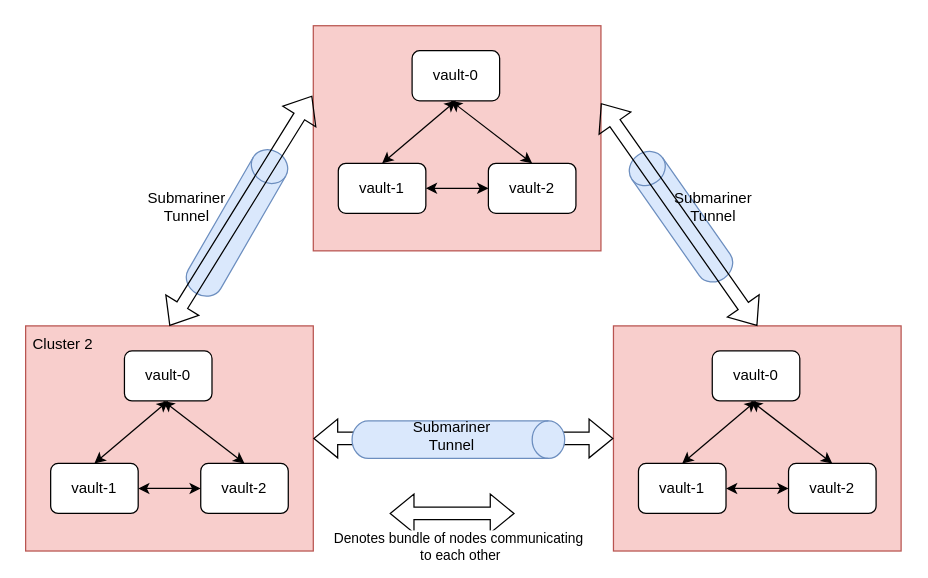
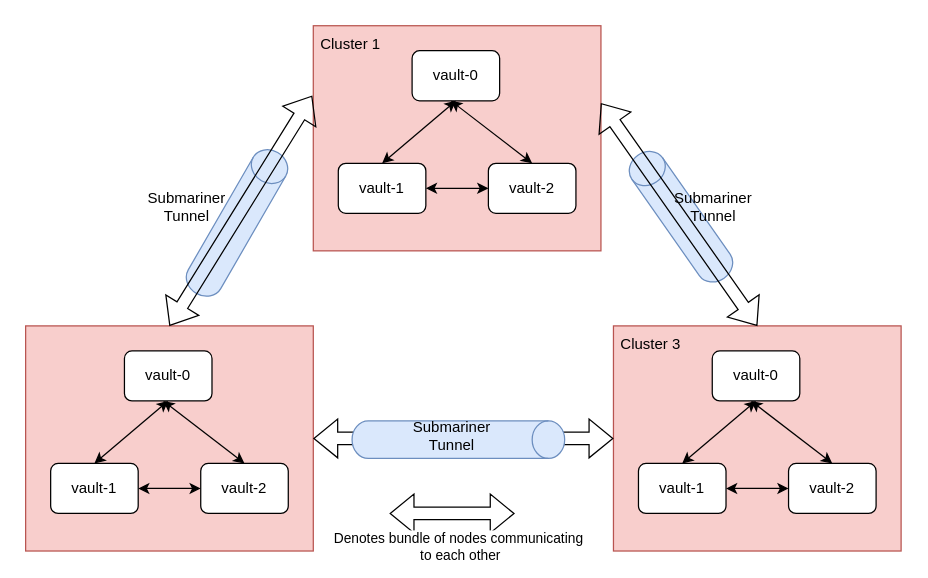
node "Cluster 1": added
node "Cluster 2": removed
node "Cluster 3": added
